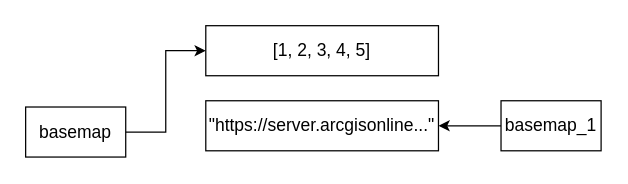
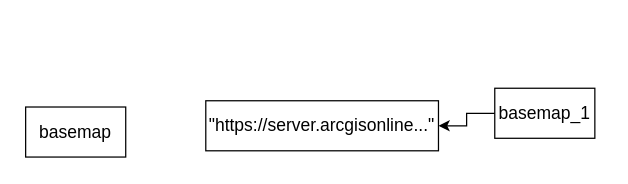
node "[1, 2, 3, 4, 5]": removed
edge "basemap" -> "[1, 2, 3, 4, 5]": removed
node "basemap_1": moved (551, 126) -> (544, 113)
